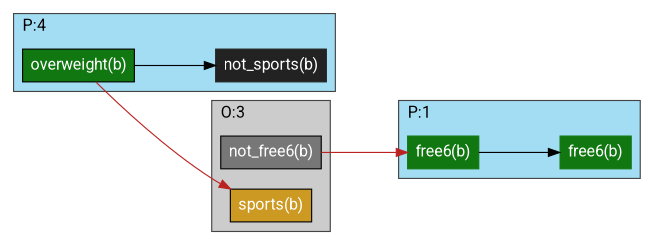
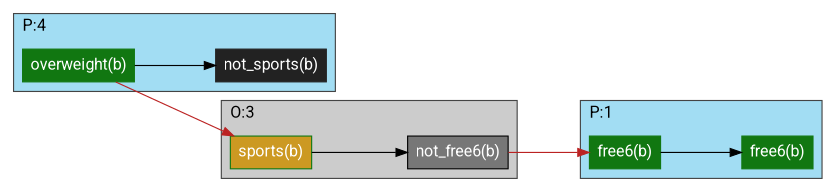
node "overweight(b)": color #000000 -> #117711
edge "sports(b)" -> "not_free6(b)": added
node "sports(b)": color #000000 -> #117711
